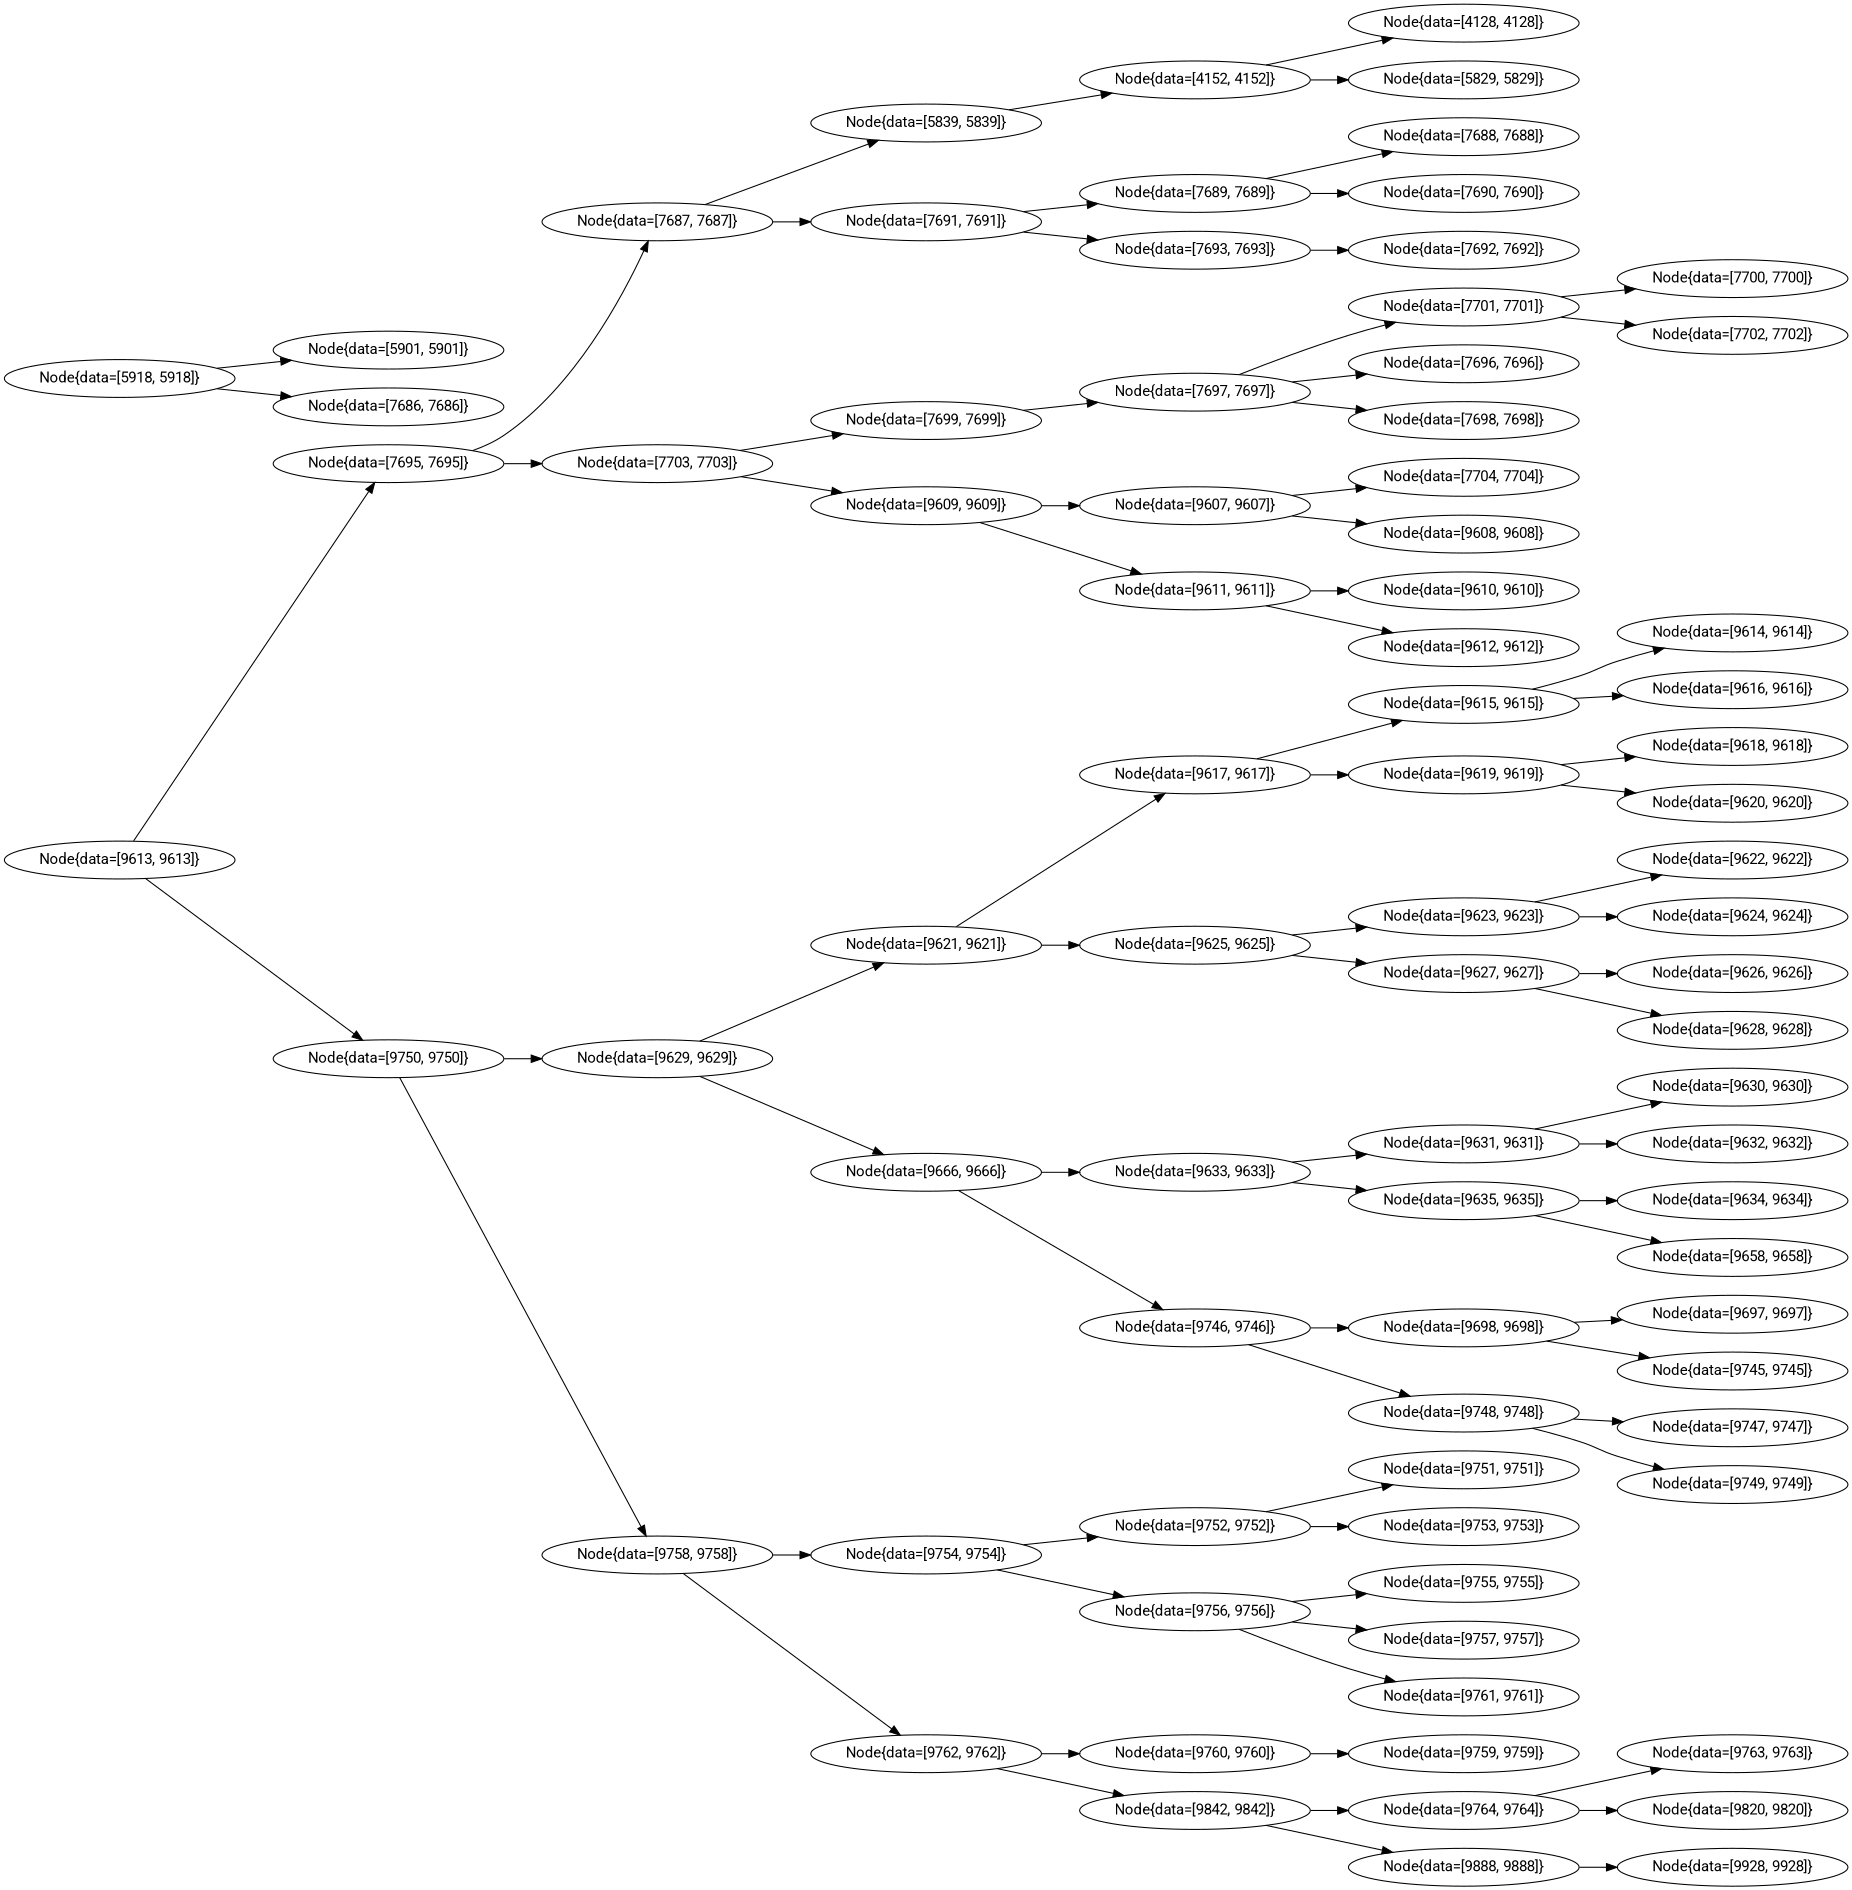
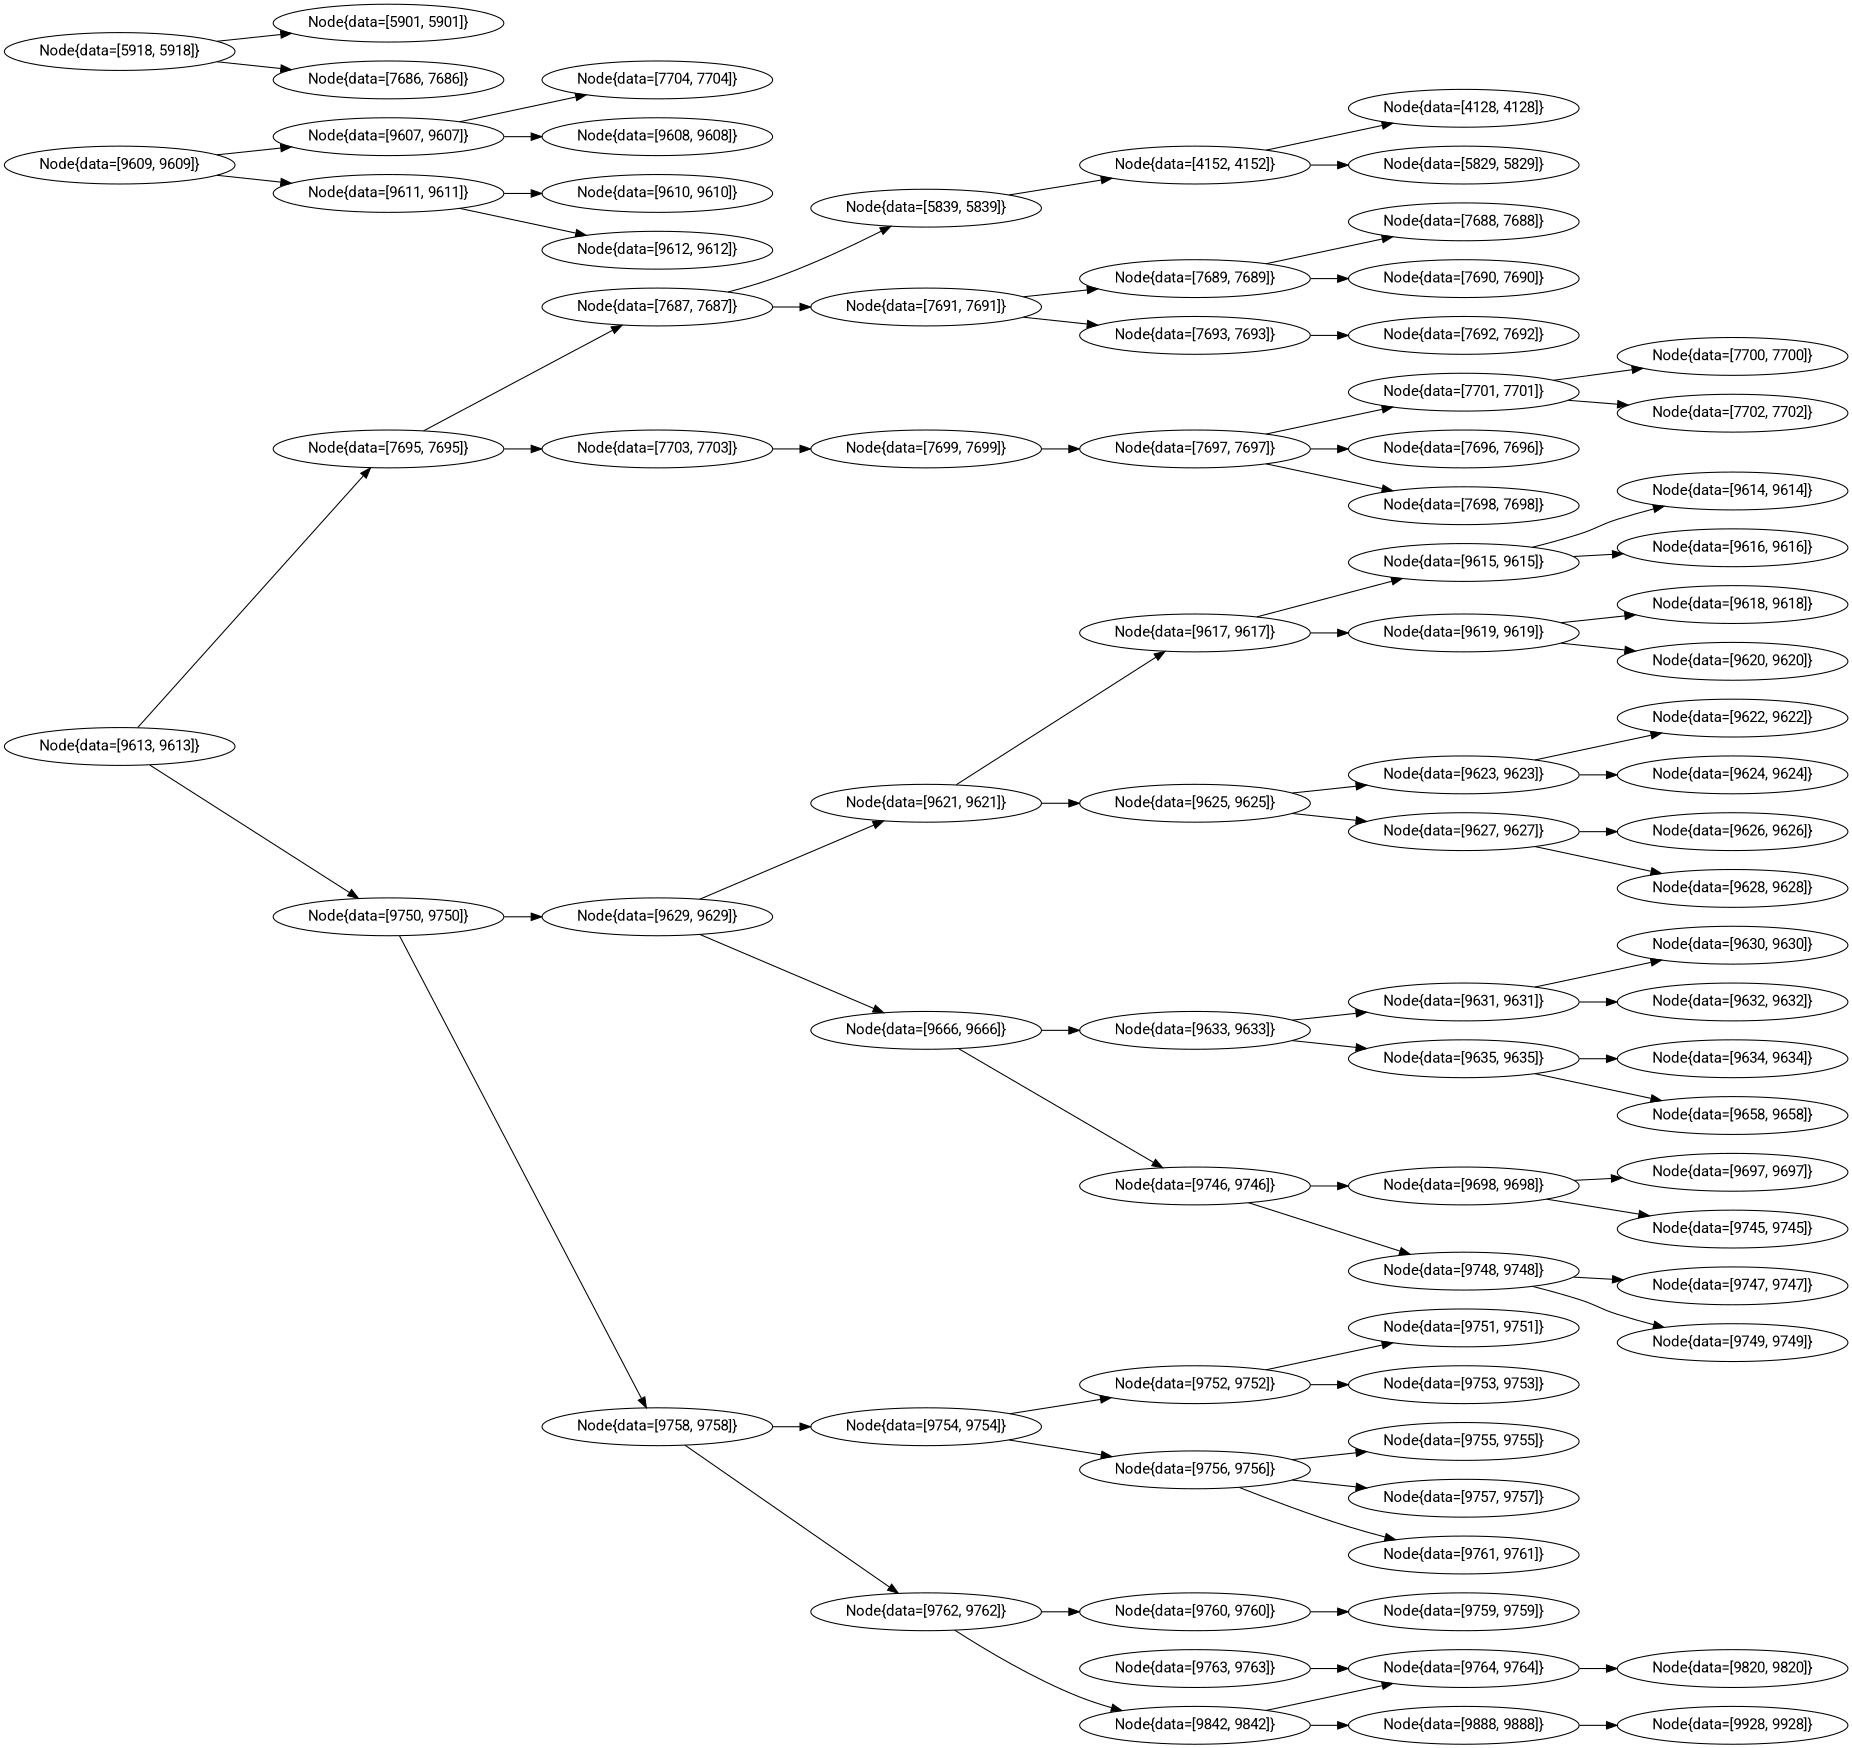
edge "Node{data=[7703, 7703]}" -> "Node{data=[9609, 9609]}": removed
edge "Node{data=[9764, 9764]}" -> "Node{data=[9763, 9763]}": reversed
